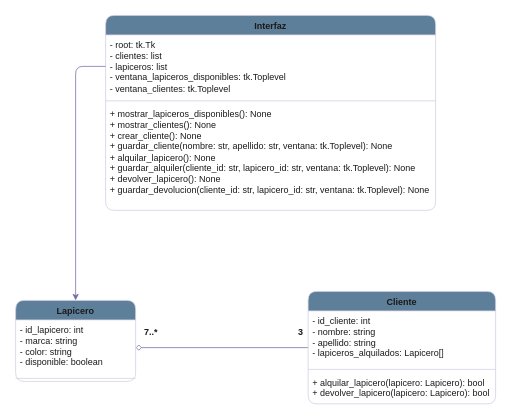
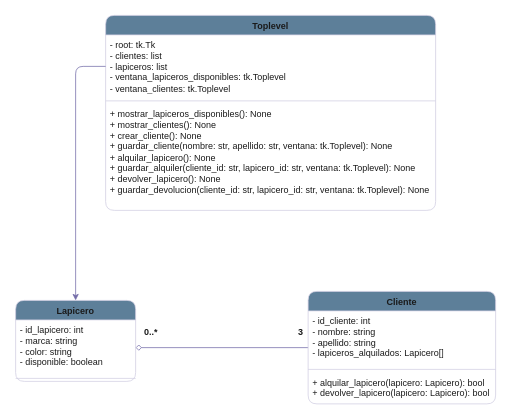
node "Interfaz": label "Interfaz" -> "Toplevel"
node "7..*": label "7..*" -> "0..*"
